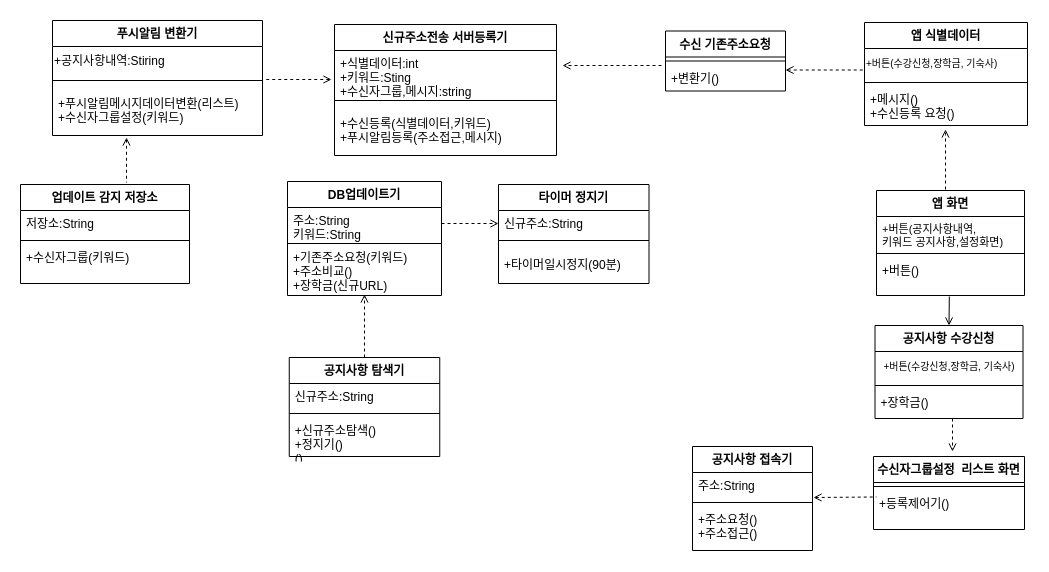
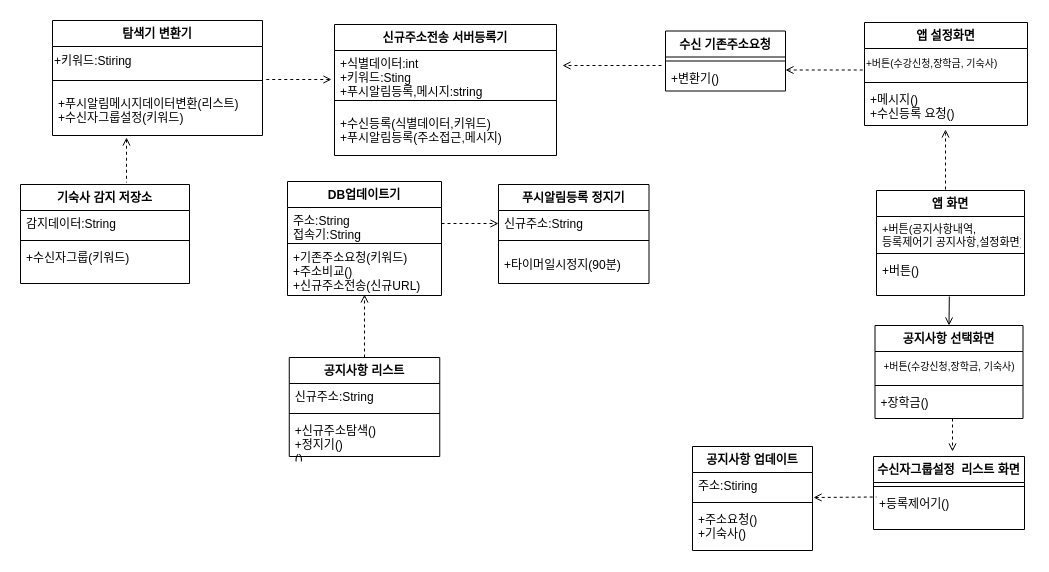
node "푸시알림 변환기": label "푸시알림 변환기" -> "탐색기 변환기"
node "앱 식별데이터": label "앱 식별데이터" -> "앱 설정화면"
node "+공지사항내역:Stiring": label "+공지사항내역:Stiring" -> "+키워드:Stiring"
node "+식별데이터:int +키워드:Sting +수신자그룹,메시지:string": label "+식별데이터:int +키워드:Sting +수신자그룹,메시지:string" -> "+식별데이터:int +키워드:Sting +푸시알림등록,메시지:string"
node "업데이트 감지 저장소": label "업데이트 감지 저장소" -> "기숙사 감지 저장소"
node "타이머 정지기": label "타이머 정지기" -> "푸시알림등록 정지기"
node "주소:String 키워드:String": label "주소:String 키워드:String" -> "주소:String 접속기:String"
node "저장소:String": label "저장소:String" -> "감지데이터:String"
node "+버튼(공지사항내역, 키워드 공지사항,설정화면)": label "+버튼(공지사항내역, 키워드 공지사항,설정화면)" -> "+버튼(공지사항내역, 등록제어기 공지사항,설정화면)"
node "+기존주소요청(키워드) +주소비교() +장학금(신규URL)": label "+기존주소요청(키워드) +주소비교() +장학금(신규URL)" -> "+기존주소요청(키워드) +주소비교() +신규주소전송(신규URL)"
node "공지사항 수강신청": label "공지사항 수강신청" -> "공지사항 선택화면"
node "공지사항 탐색기": label "공지사항 탐색기" -> "공지사항 리스트"
node "공지사항 접속기": label "공지사항 접속기" -> "공지사항 업데이트"
node "주소:String": label "주소:String" -> "주소:Stiring"
node "+주소요청() +주소접근()": label "+주소요청() +주소접근()" -> "+주소요청() +기숙사()"
